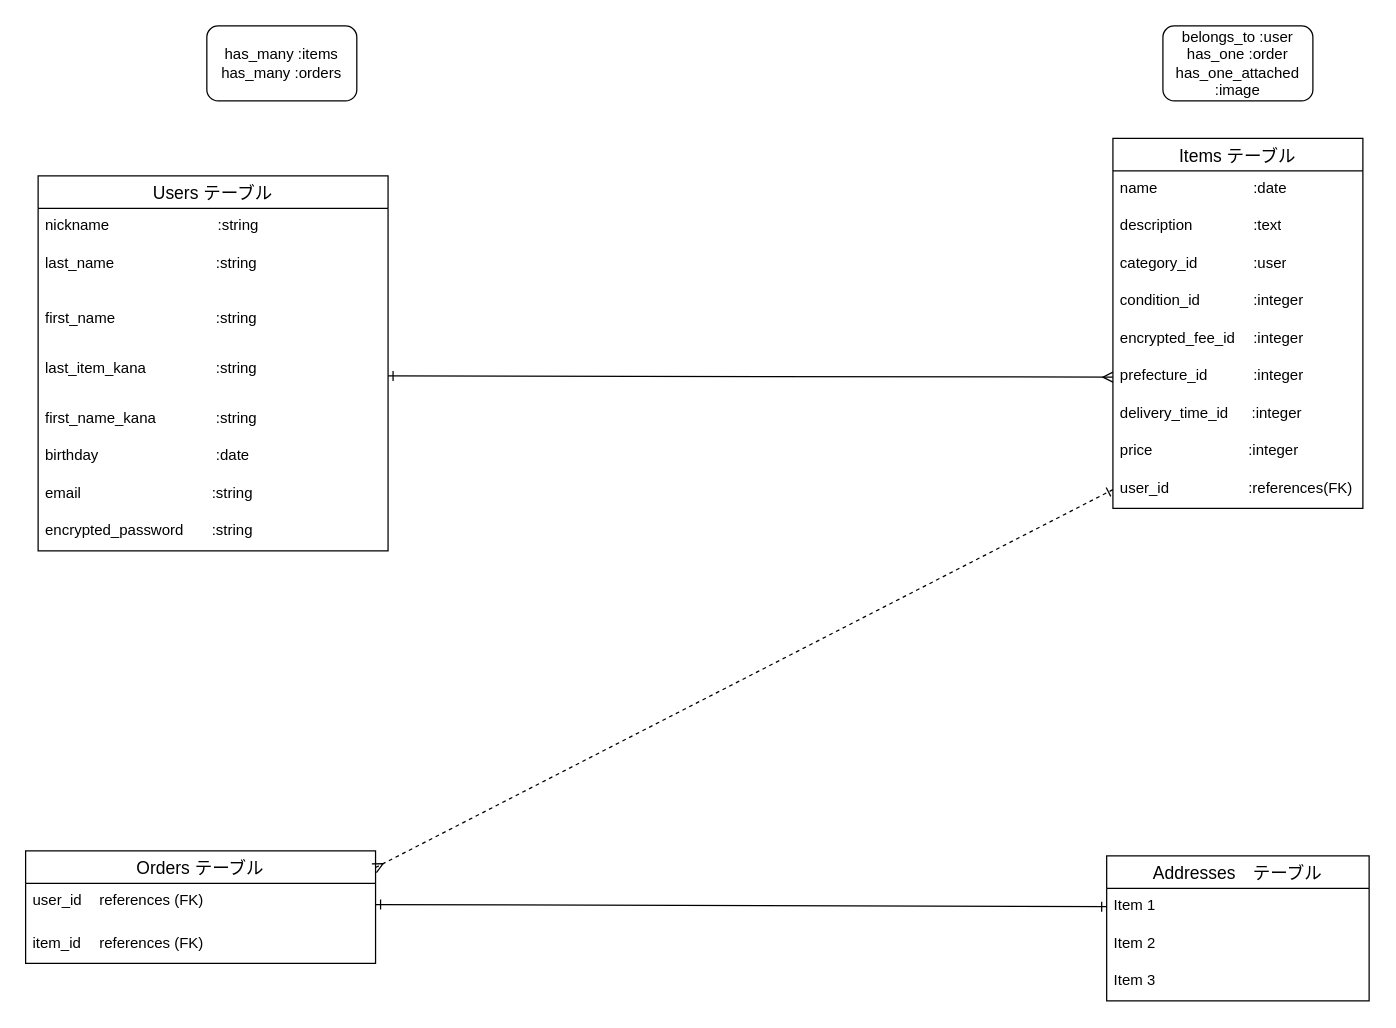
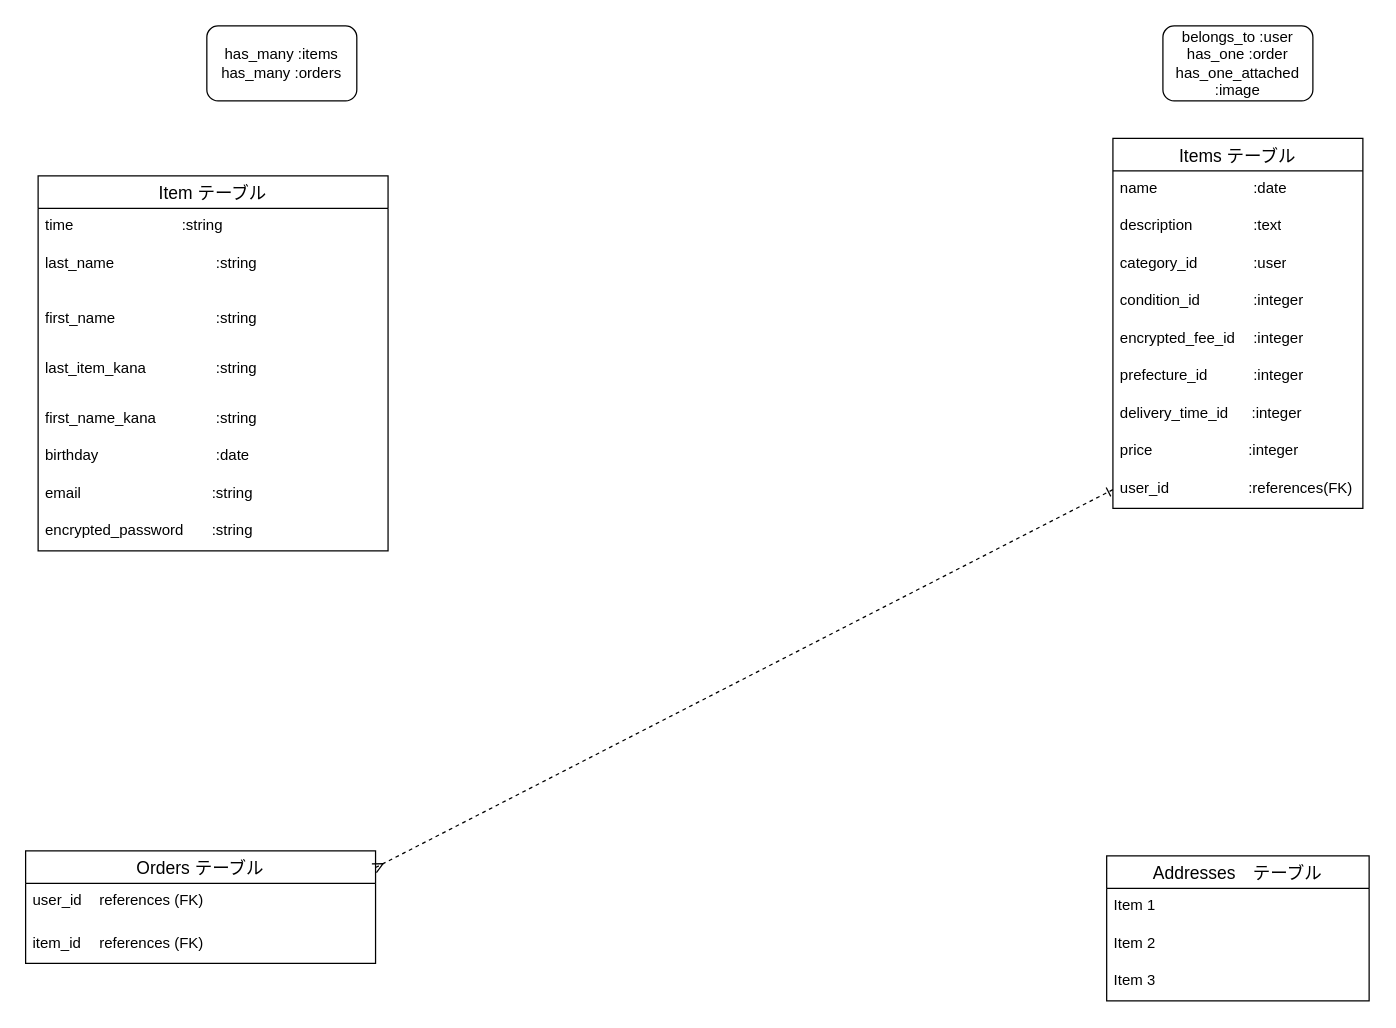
node "Users テーブル": label "Users テーブル" -> "Item テーブル"
node "nickname :string": label "nickname :string" -> "time :string"
edge "last_item_kana :string" -- "prefecture_id :integer": removed
edge "user_id references (FK)" -- "Item 1": removed
